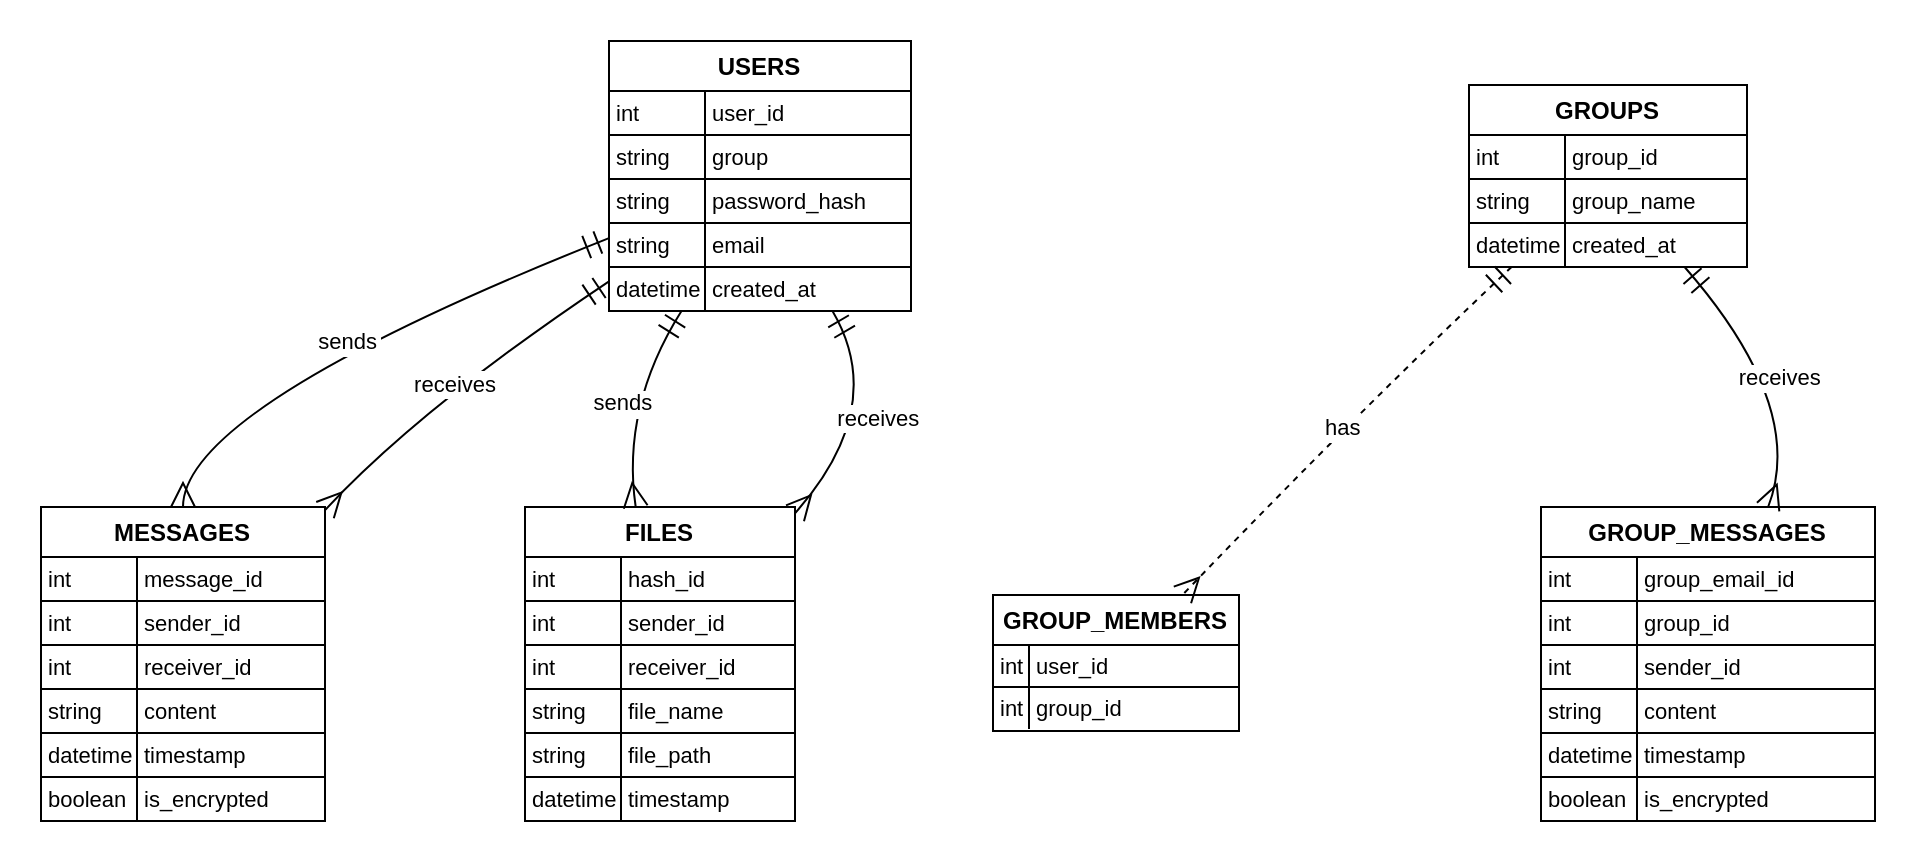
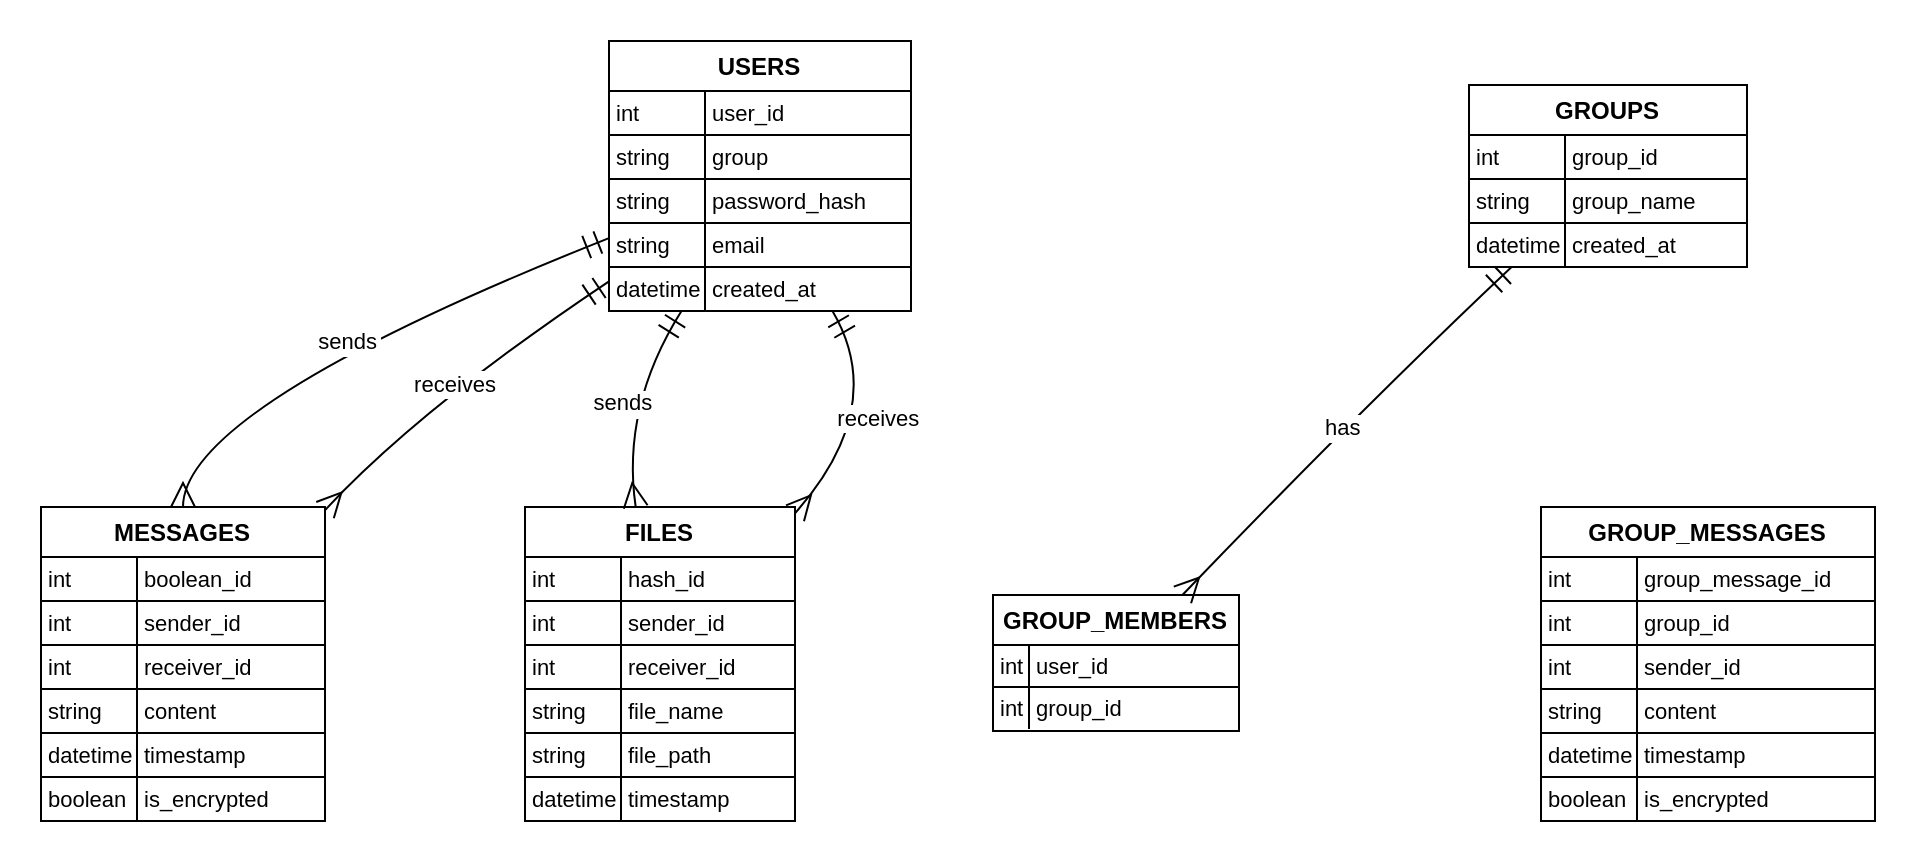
edge "GROUPS" -- "GROUP_MESSAGES": removed, label "receives"
edge "GROUPS" -- "GROUP_MEMBERS": style dashed -> solid
node "message_id": label "message_id" -> "boolean_id"
node "group_email_id": label "group_email_id" -> "group_message_id"
